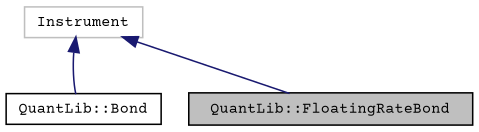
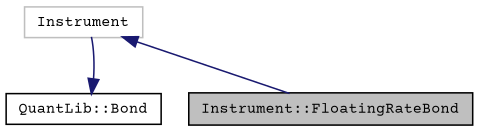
edge "QuantLib::Bond" -> "Instrument": reversed
node "QuantLib::FloatingRateBond": label "QuantLib::FloatingRateBond" -> "Instrument::FloatingRateBond"
